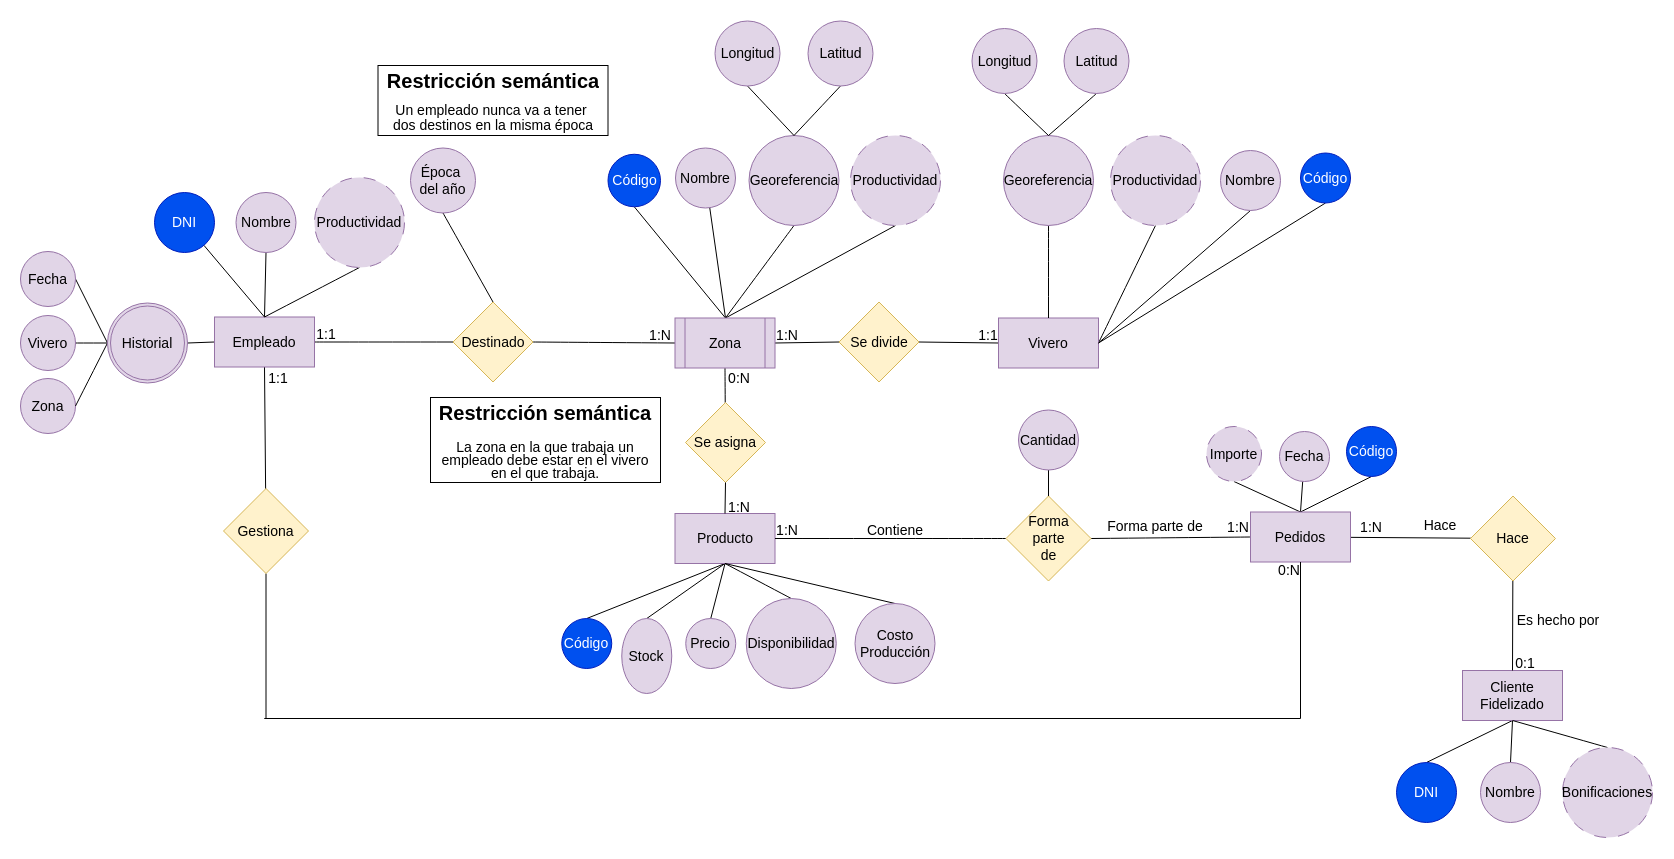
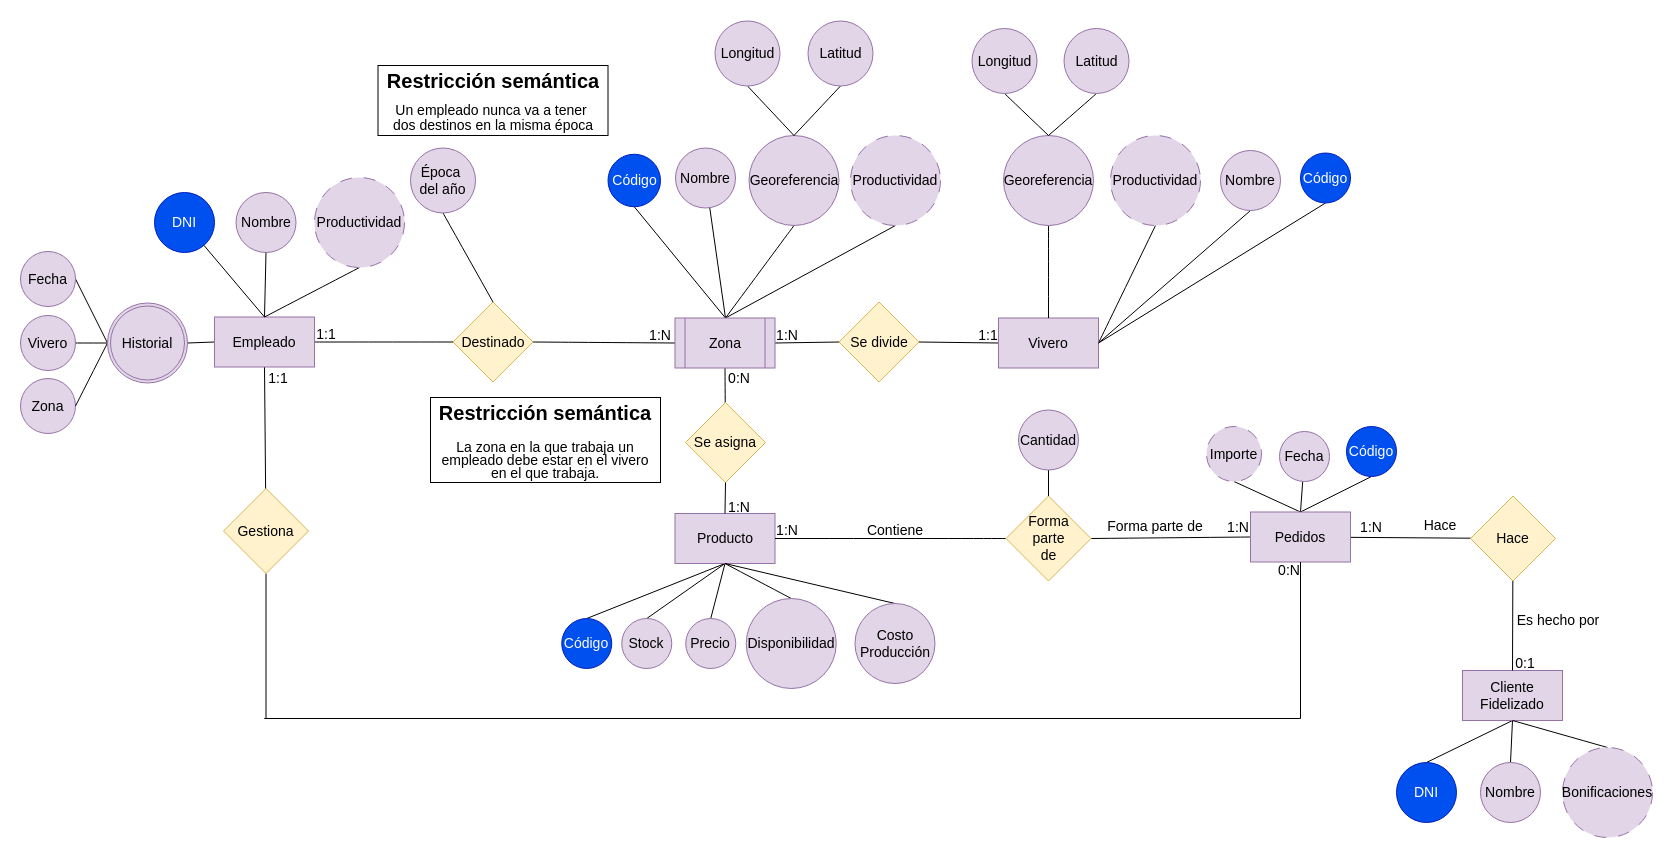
node "Stock": size 50x75 -> 50x50
